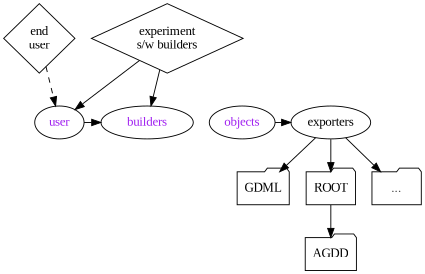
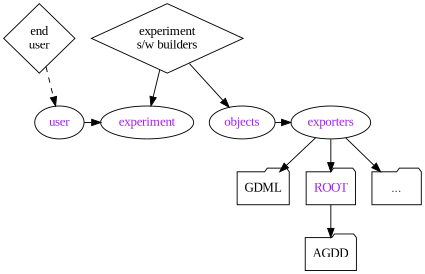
edge "experiment s/w builders" -> "user": now "experiment s/w builders" -> "objects"
node "builders": label "builders" -> "experiment"
node "exporters": fontcolor black -> purple
node "ROOT": fontcolor black -> purple
